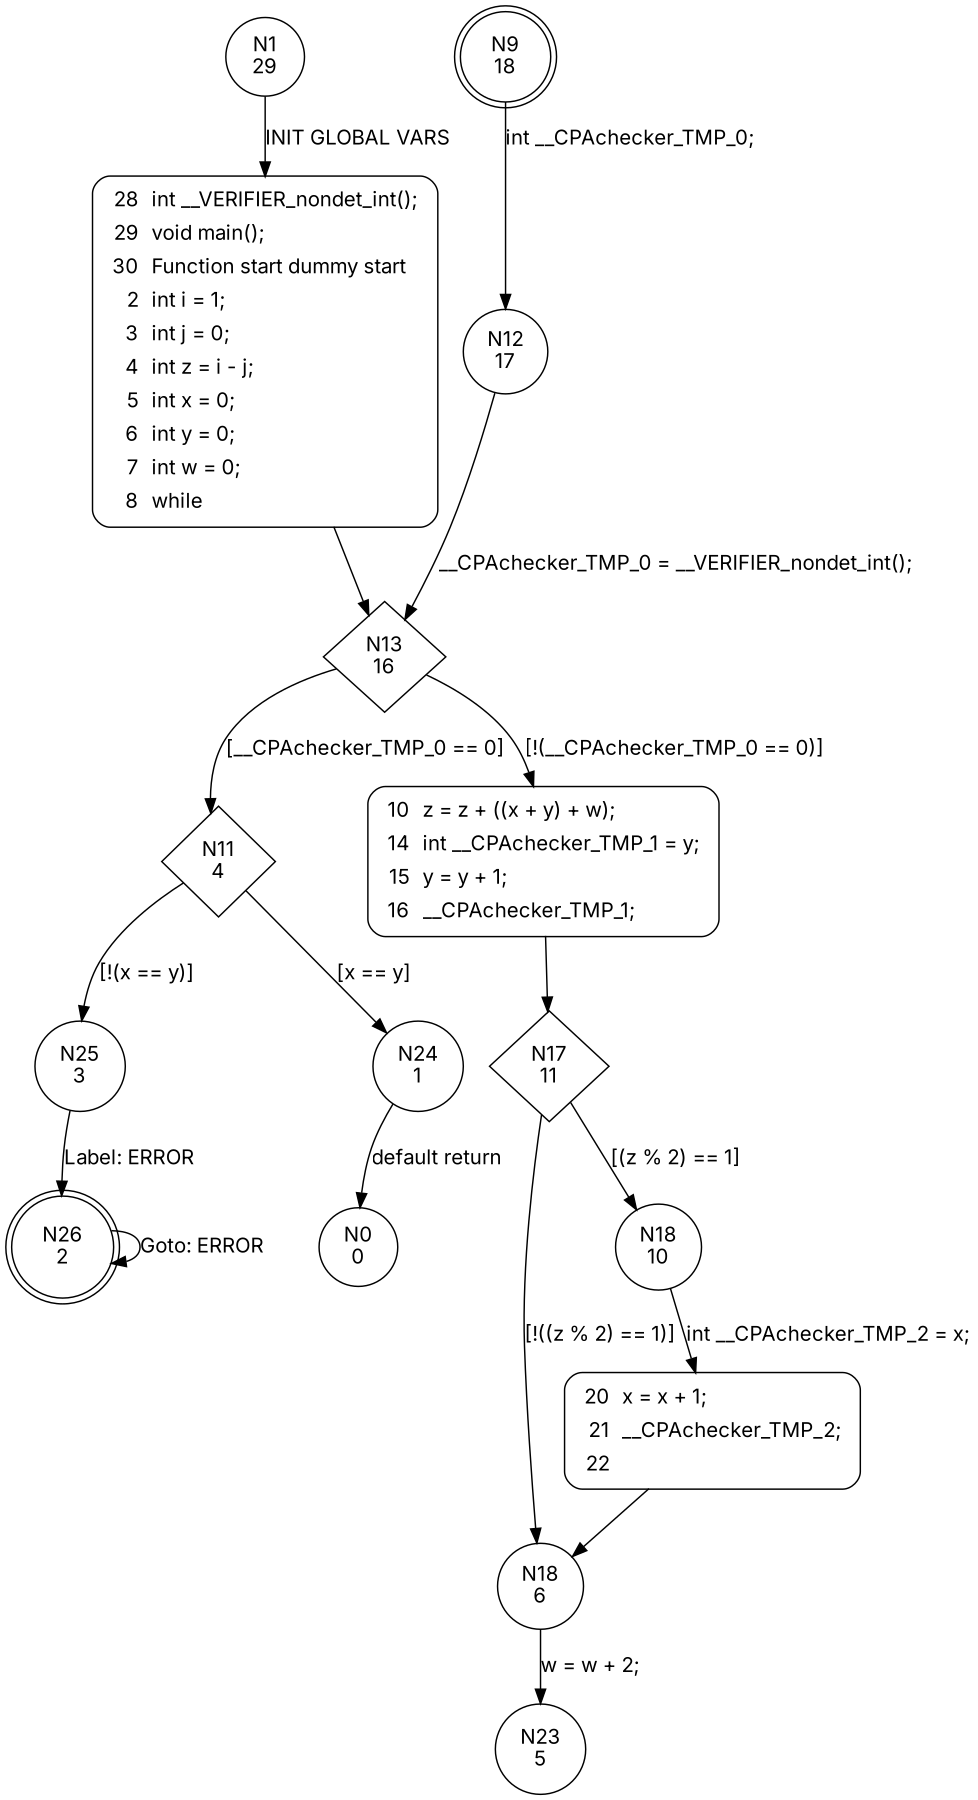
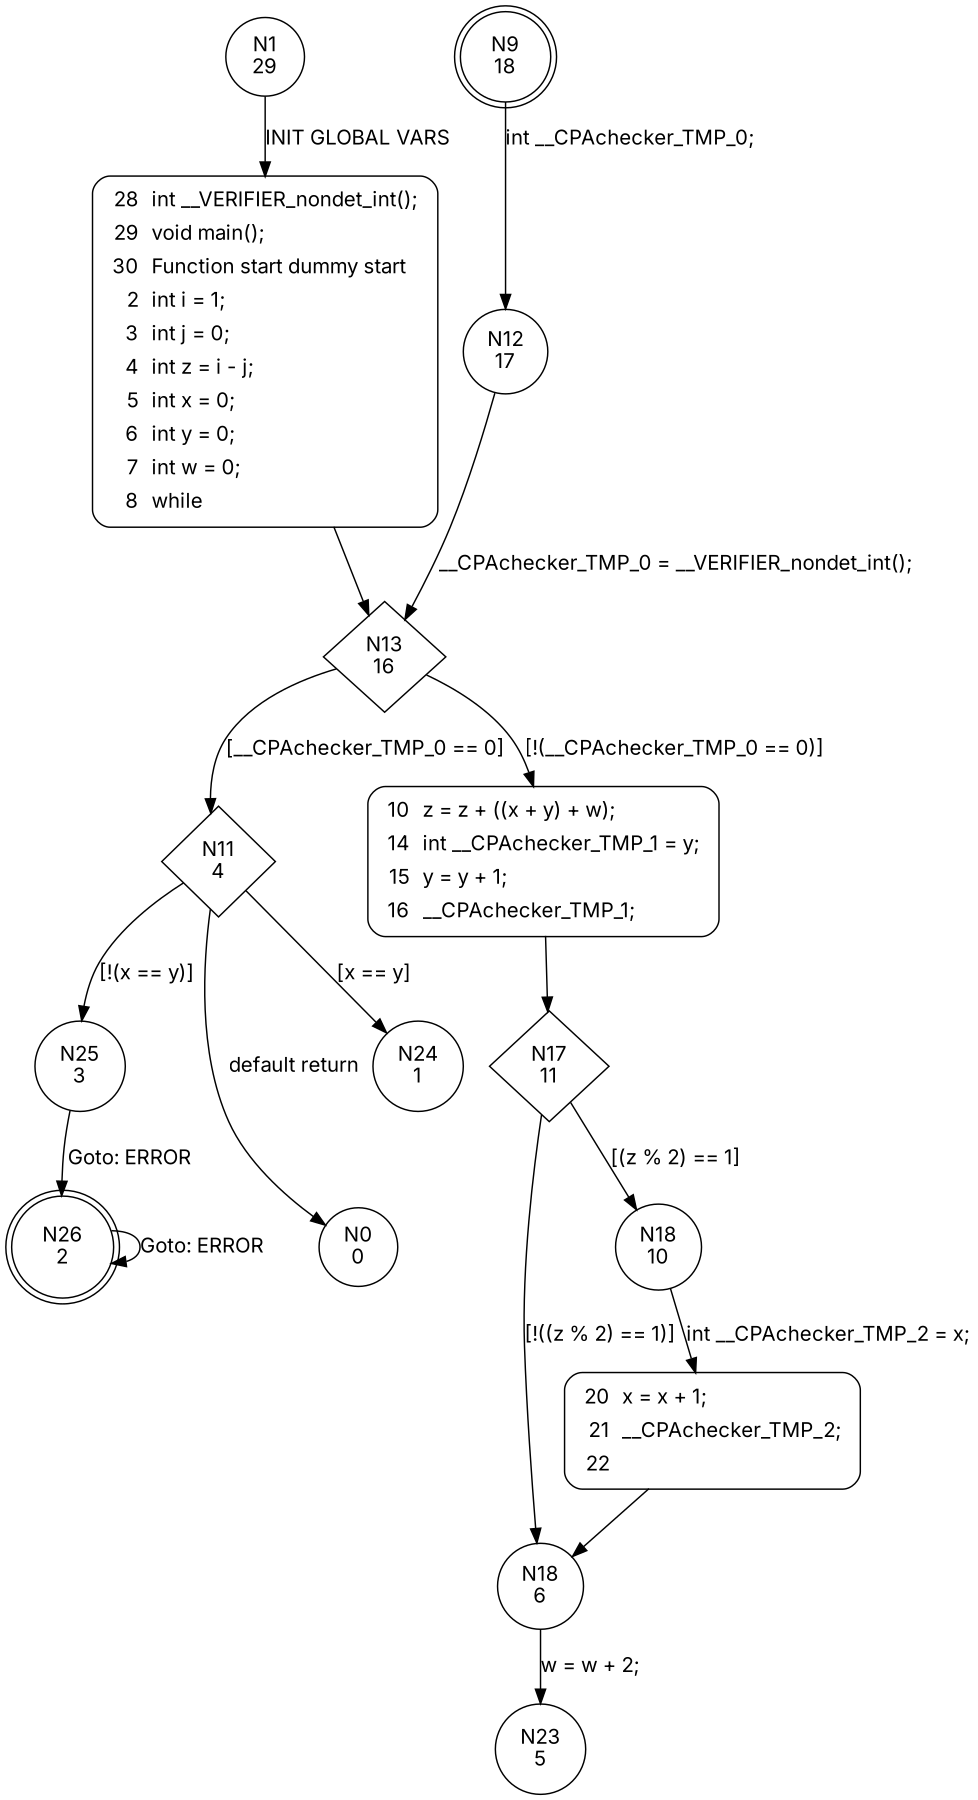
edge "N24 1" -> "N0 0": now "N11 4" -> "N0 0"
edge "N25 3" -> "N26 2": label "Label: ERROR" -> "Goto: ERROR"
